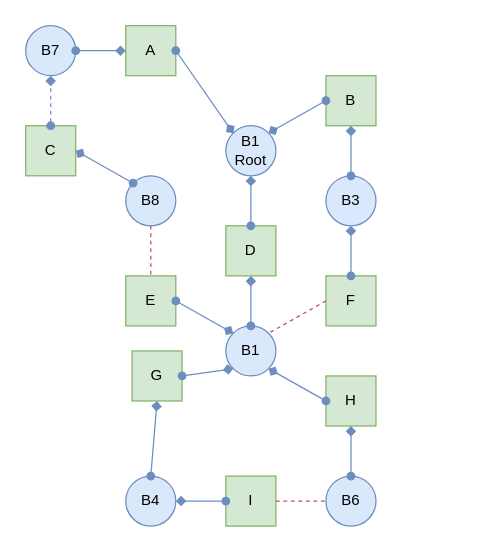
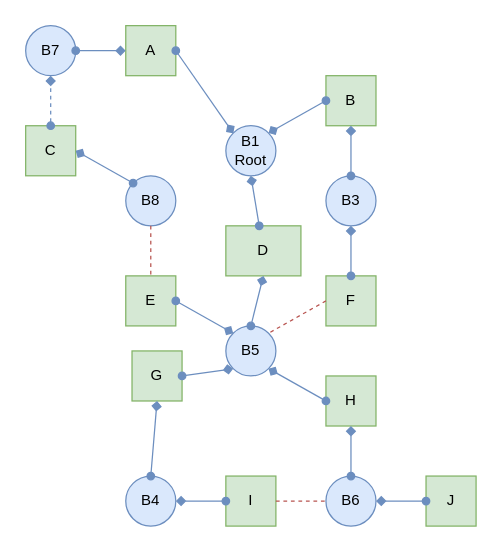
node "D": size 50x50 -> 75x50
node "B1": label "B1" -> "B5"
edge "B6" -- "J": added
node "J": added
